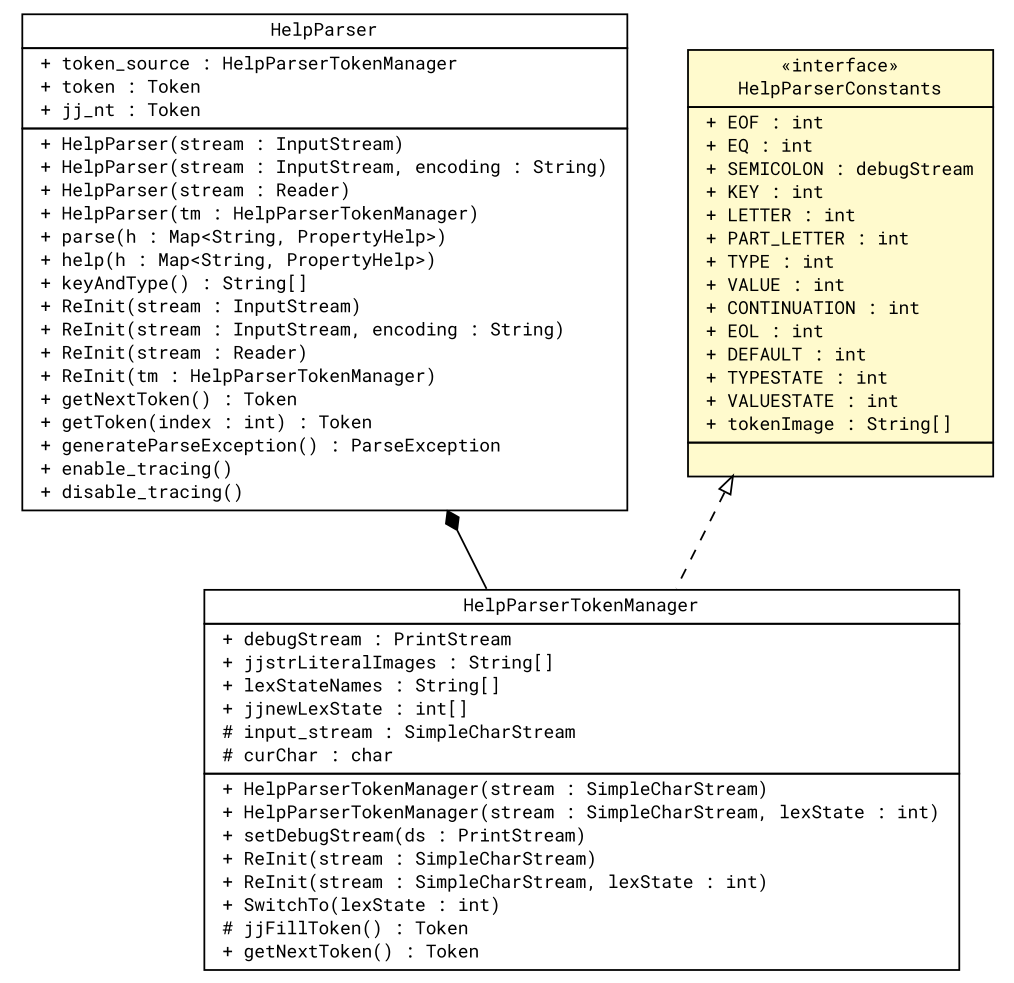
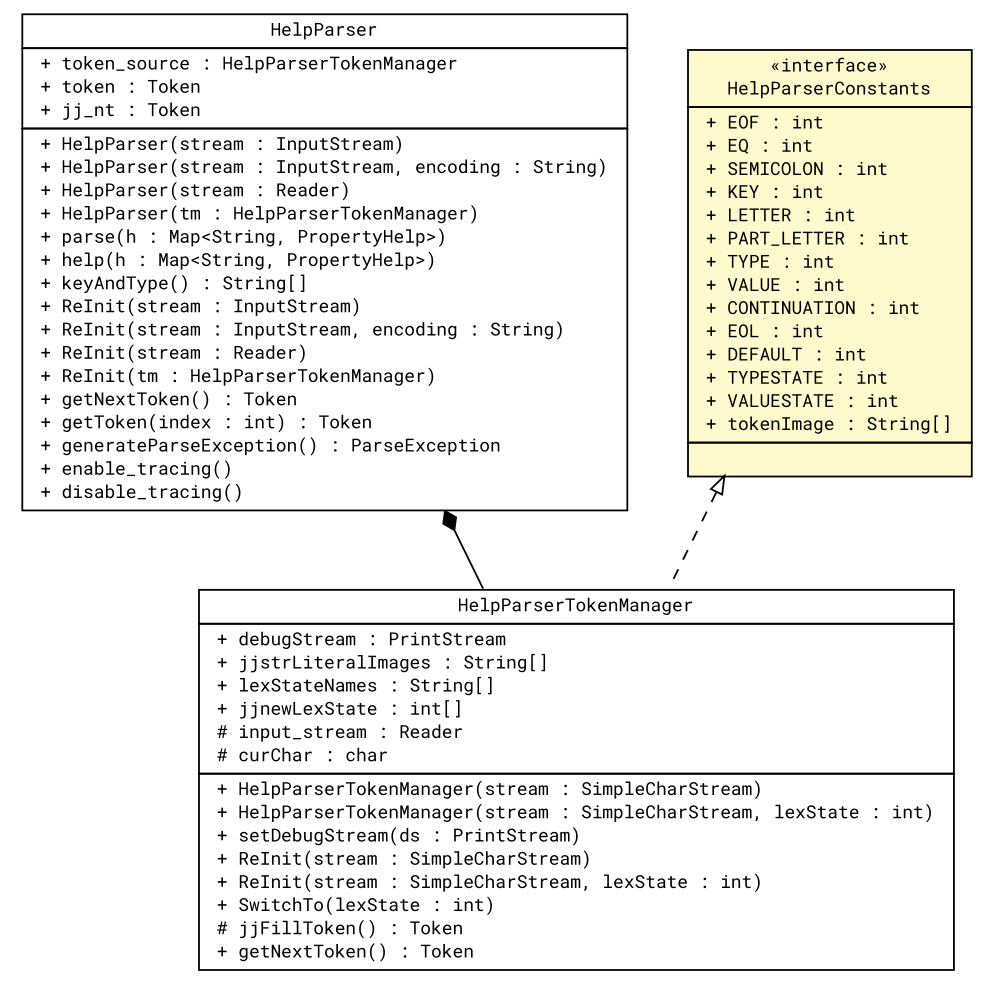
node "HelpParserConstants": text "+ SEMICOLON : debugStream" -> "+ SEMICOLON : int"
node "HelpParserTokenManager": text "# input_stream : SimpleCharStream" -> "# input_stream : Reader"
